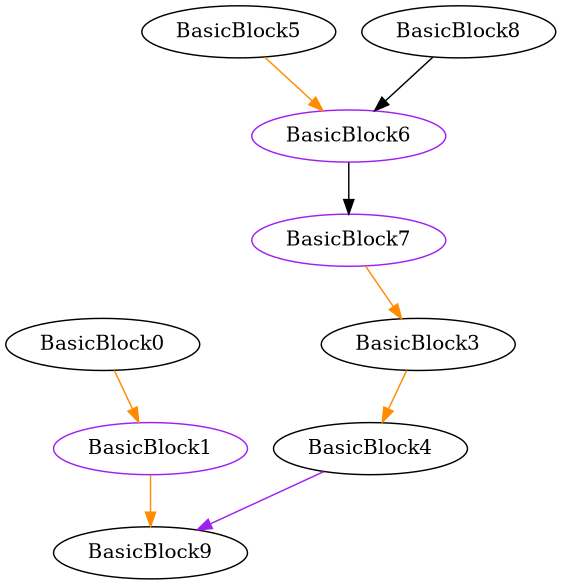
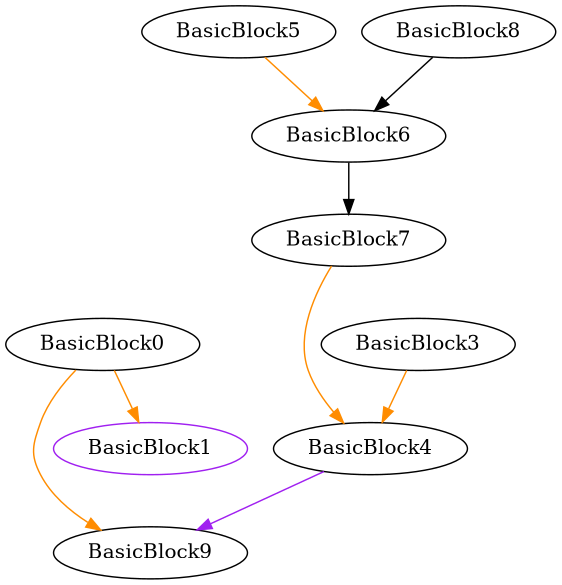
node "BasicBlock6": color purple -> black
node "BasicBlock7": color purple -> black
edge "BasicBlock7" -> "BasicBlock3": now "BasicBlock7" -> "BasicBlock4"
edge "BasicBlock1" -> "BasicBlock9": now "BasicBlock0" -> "BasicBlock9"
